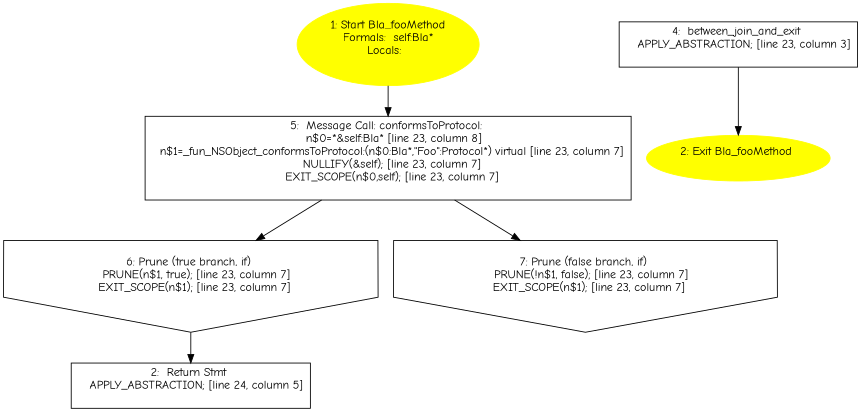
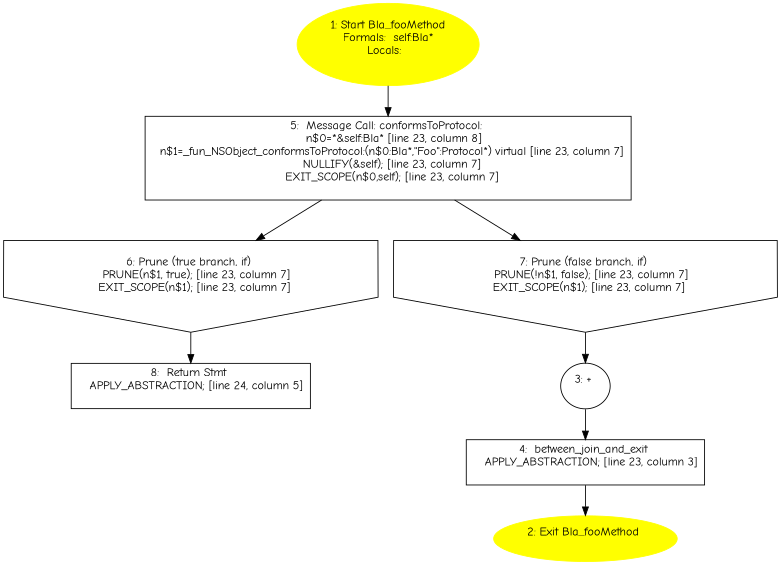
node "2:  Return Stmt APPLY_ABSTRACTION; [line 24, column 5]": label "2:  Return Stmt APPLY_ABSTRACTION; [line 24, column 5]" -> "8:  Return Stmt APPLY_ABSTRACTION; [line 24, column 5]"
node "3: +": added
